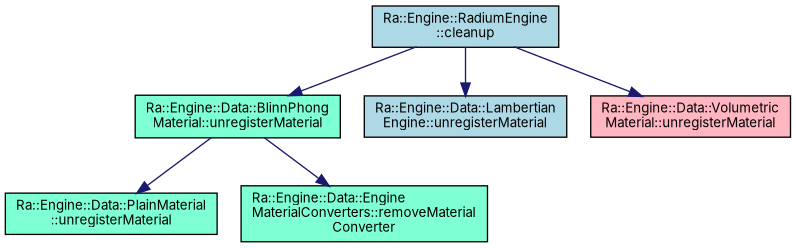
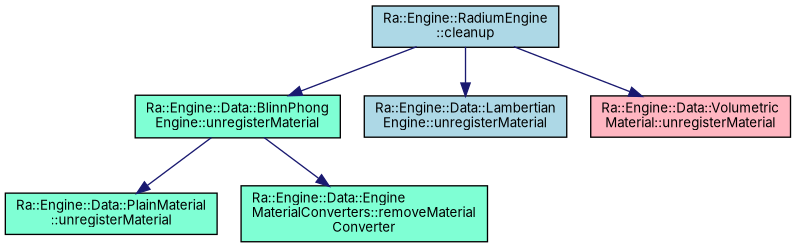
node "Ra::Engine::Data::BlinnPhong Material::unregisterMaterial": label "Ra::Engine::Data::BlinnPhong Material::unregisterMaterial" -> "Ra::Engine::Data::BlinnPhong Engine::unregisterMaterial"
